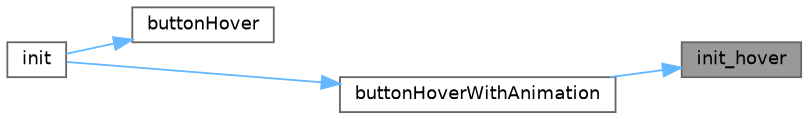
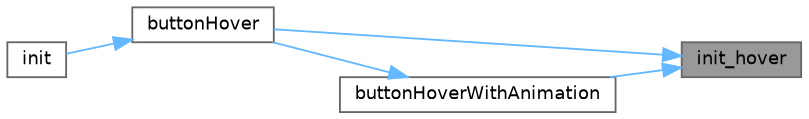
edge "buttonHover" -> "init_hover": added
edge "init" -> "buttonHoverWithAnimation": now "buttonHover" -> "buttonHoverWithAnimation"
